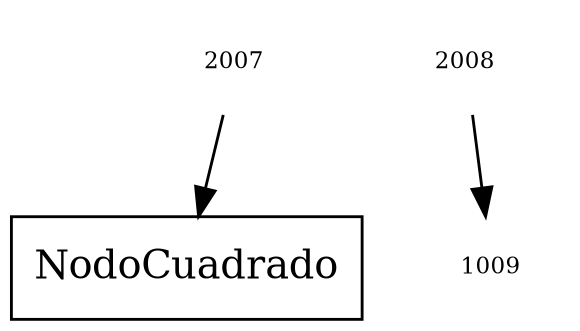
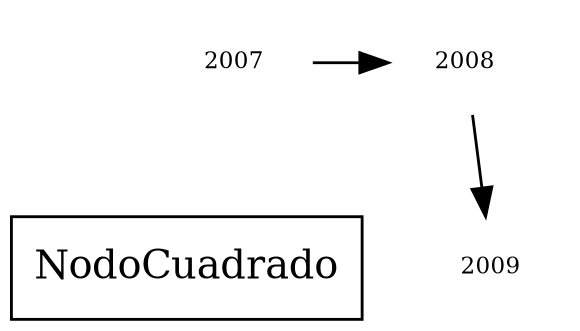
edge "2007" -> "NodoCuadrado": now "2007" -> "2008"
node "1009": label "1009" -> "2009"
